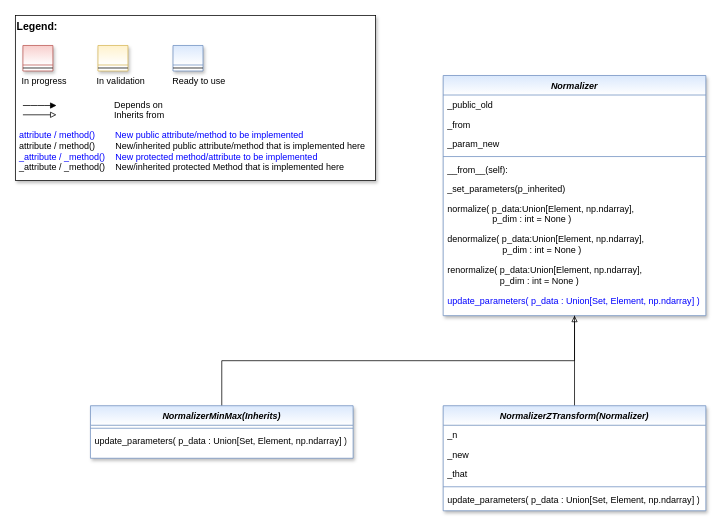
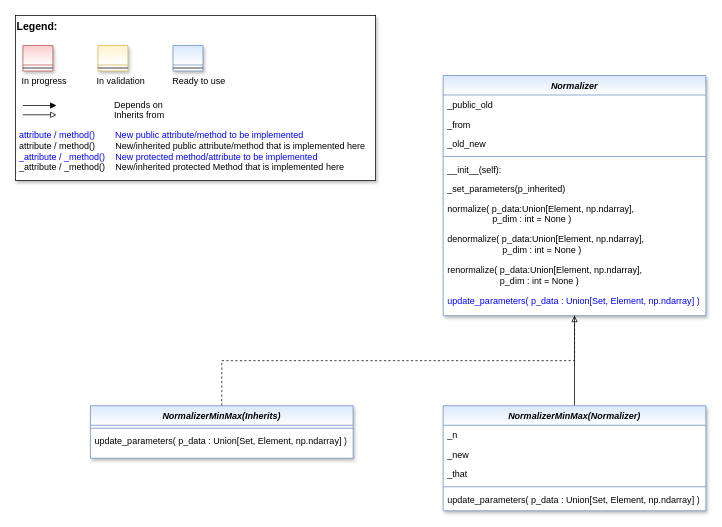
node "_param_new": label "_param_new" -> "_old_new"
node "__from__(self):": label "__from__(self):" -> "__init__(self):"
edge "NormalizerMinMax(Inherits)" -> "Normalizer": style solid -> dashed
node "NormalizerZTransform(Normalizer)": label "NormalizerZTransform(Normalizer)" -> "NormalizerMinMax(Normalizer)"
